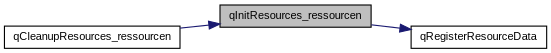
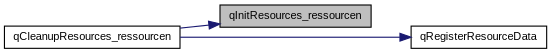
edge "qInitResources_ressourcen" -> "qRegisterResourceData": now "qCleanupResources_ressourcen" -> "qRegisterResourceData"
